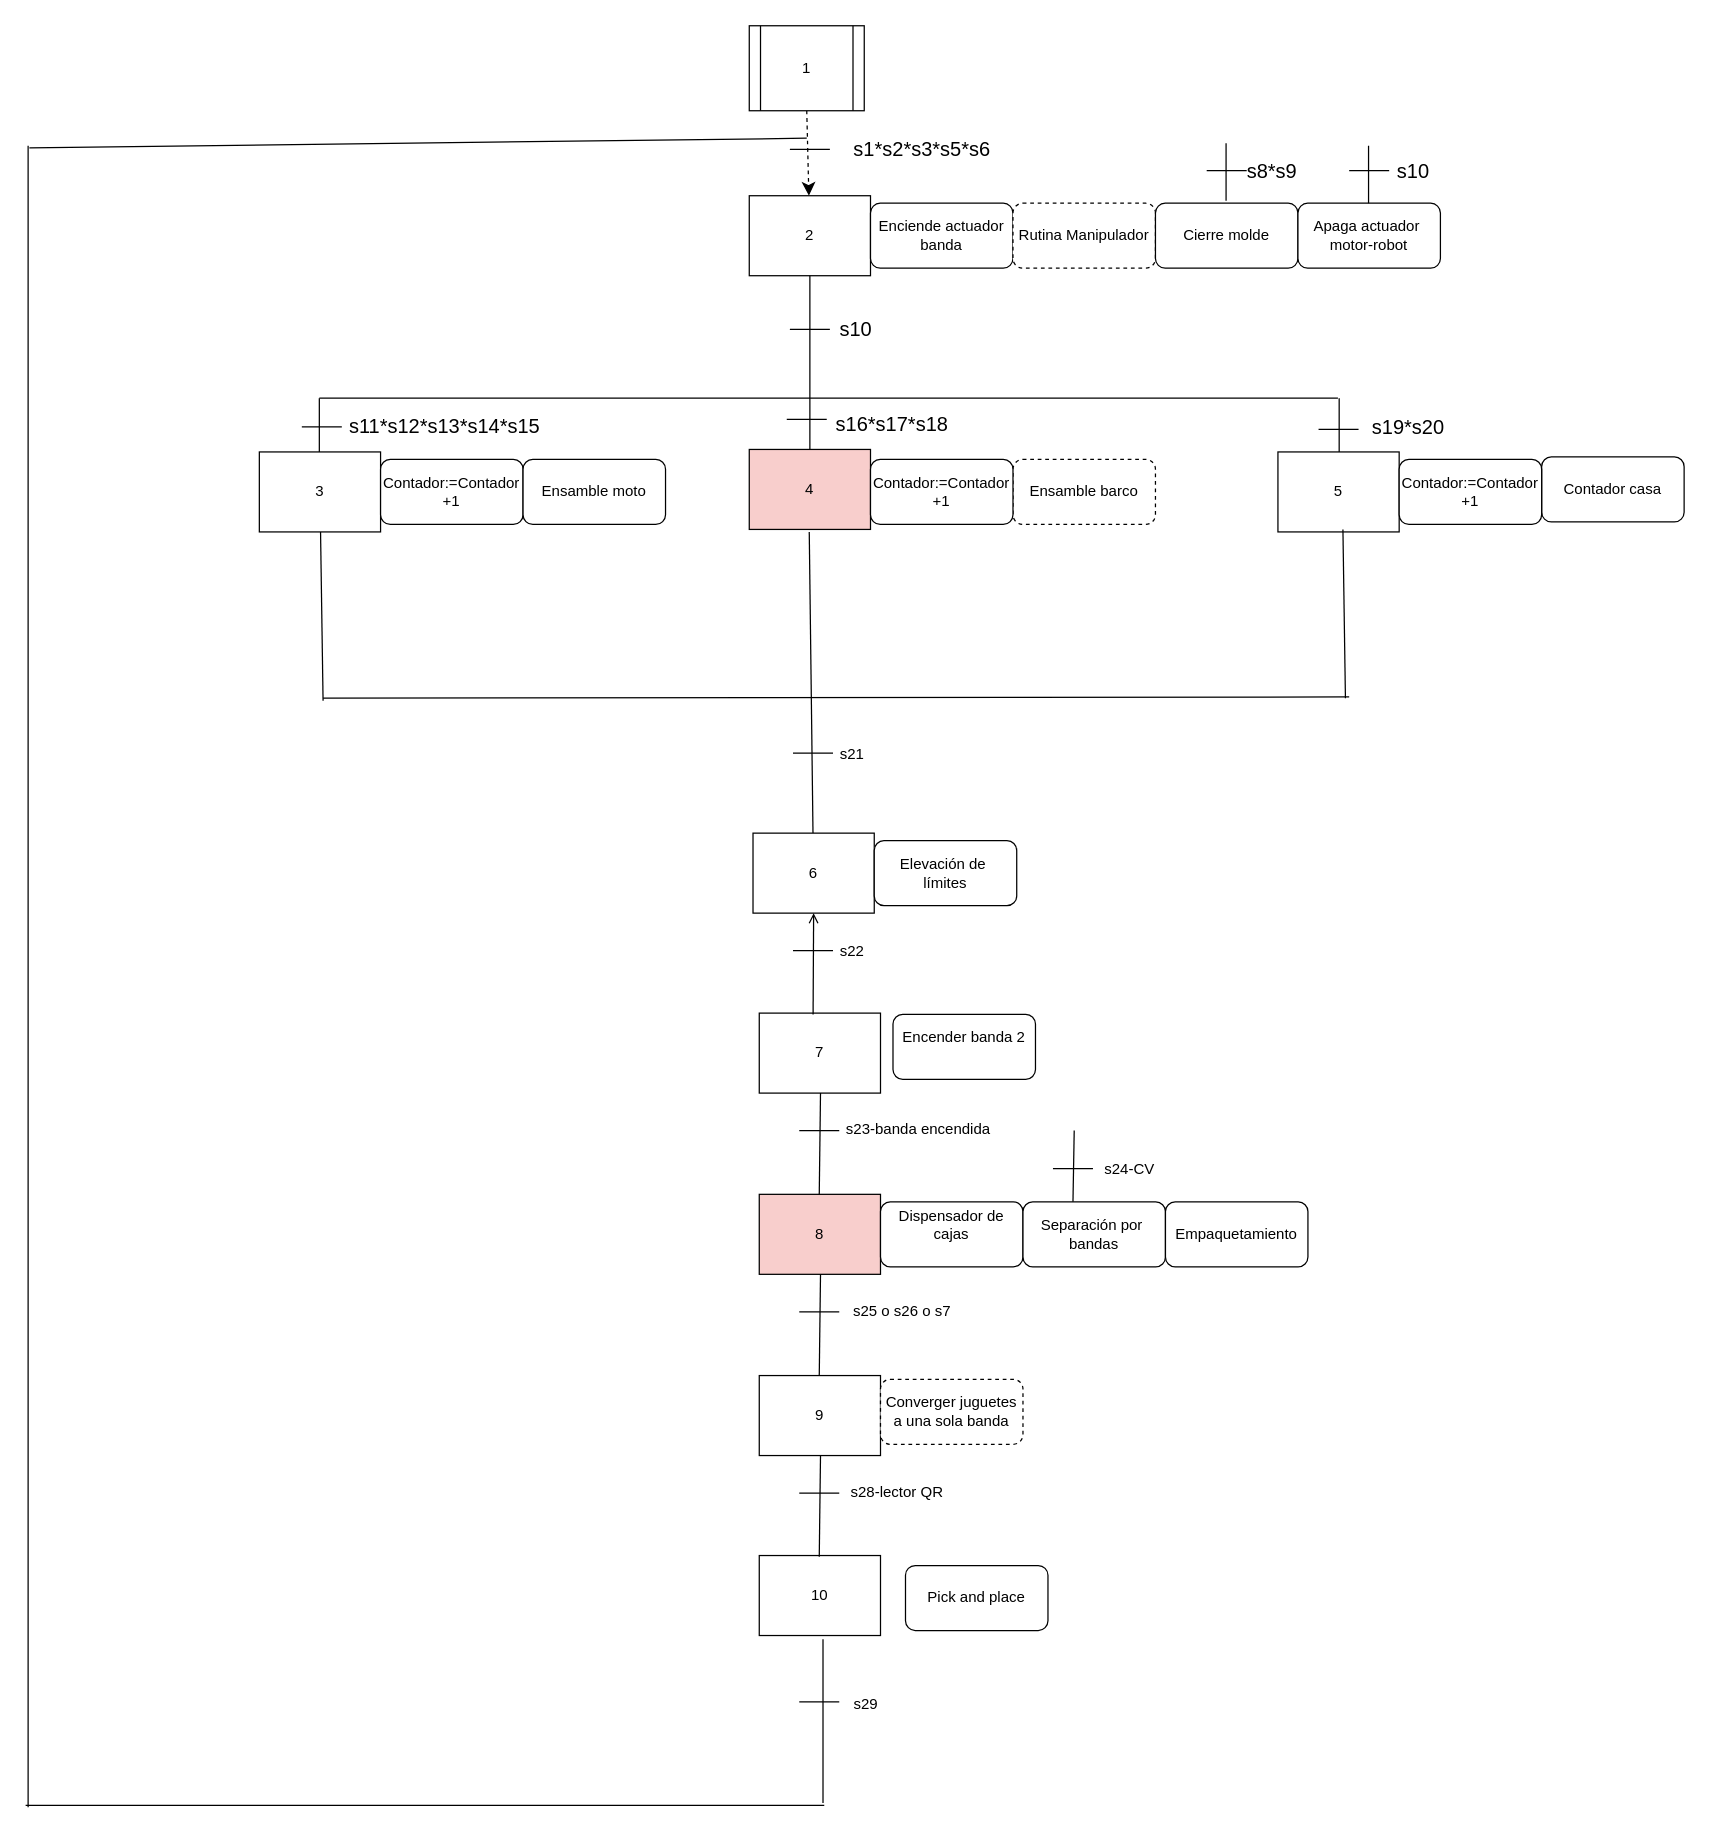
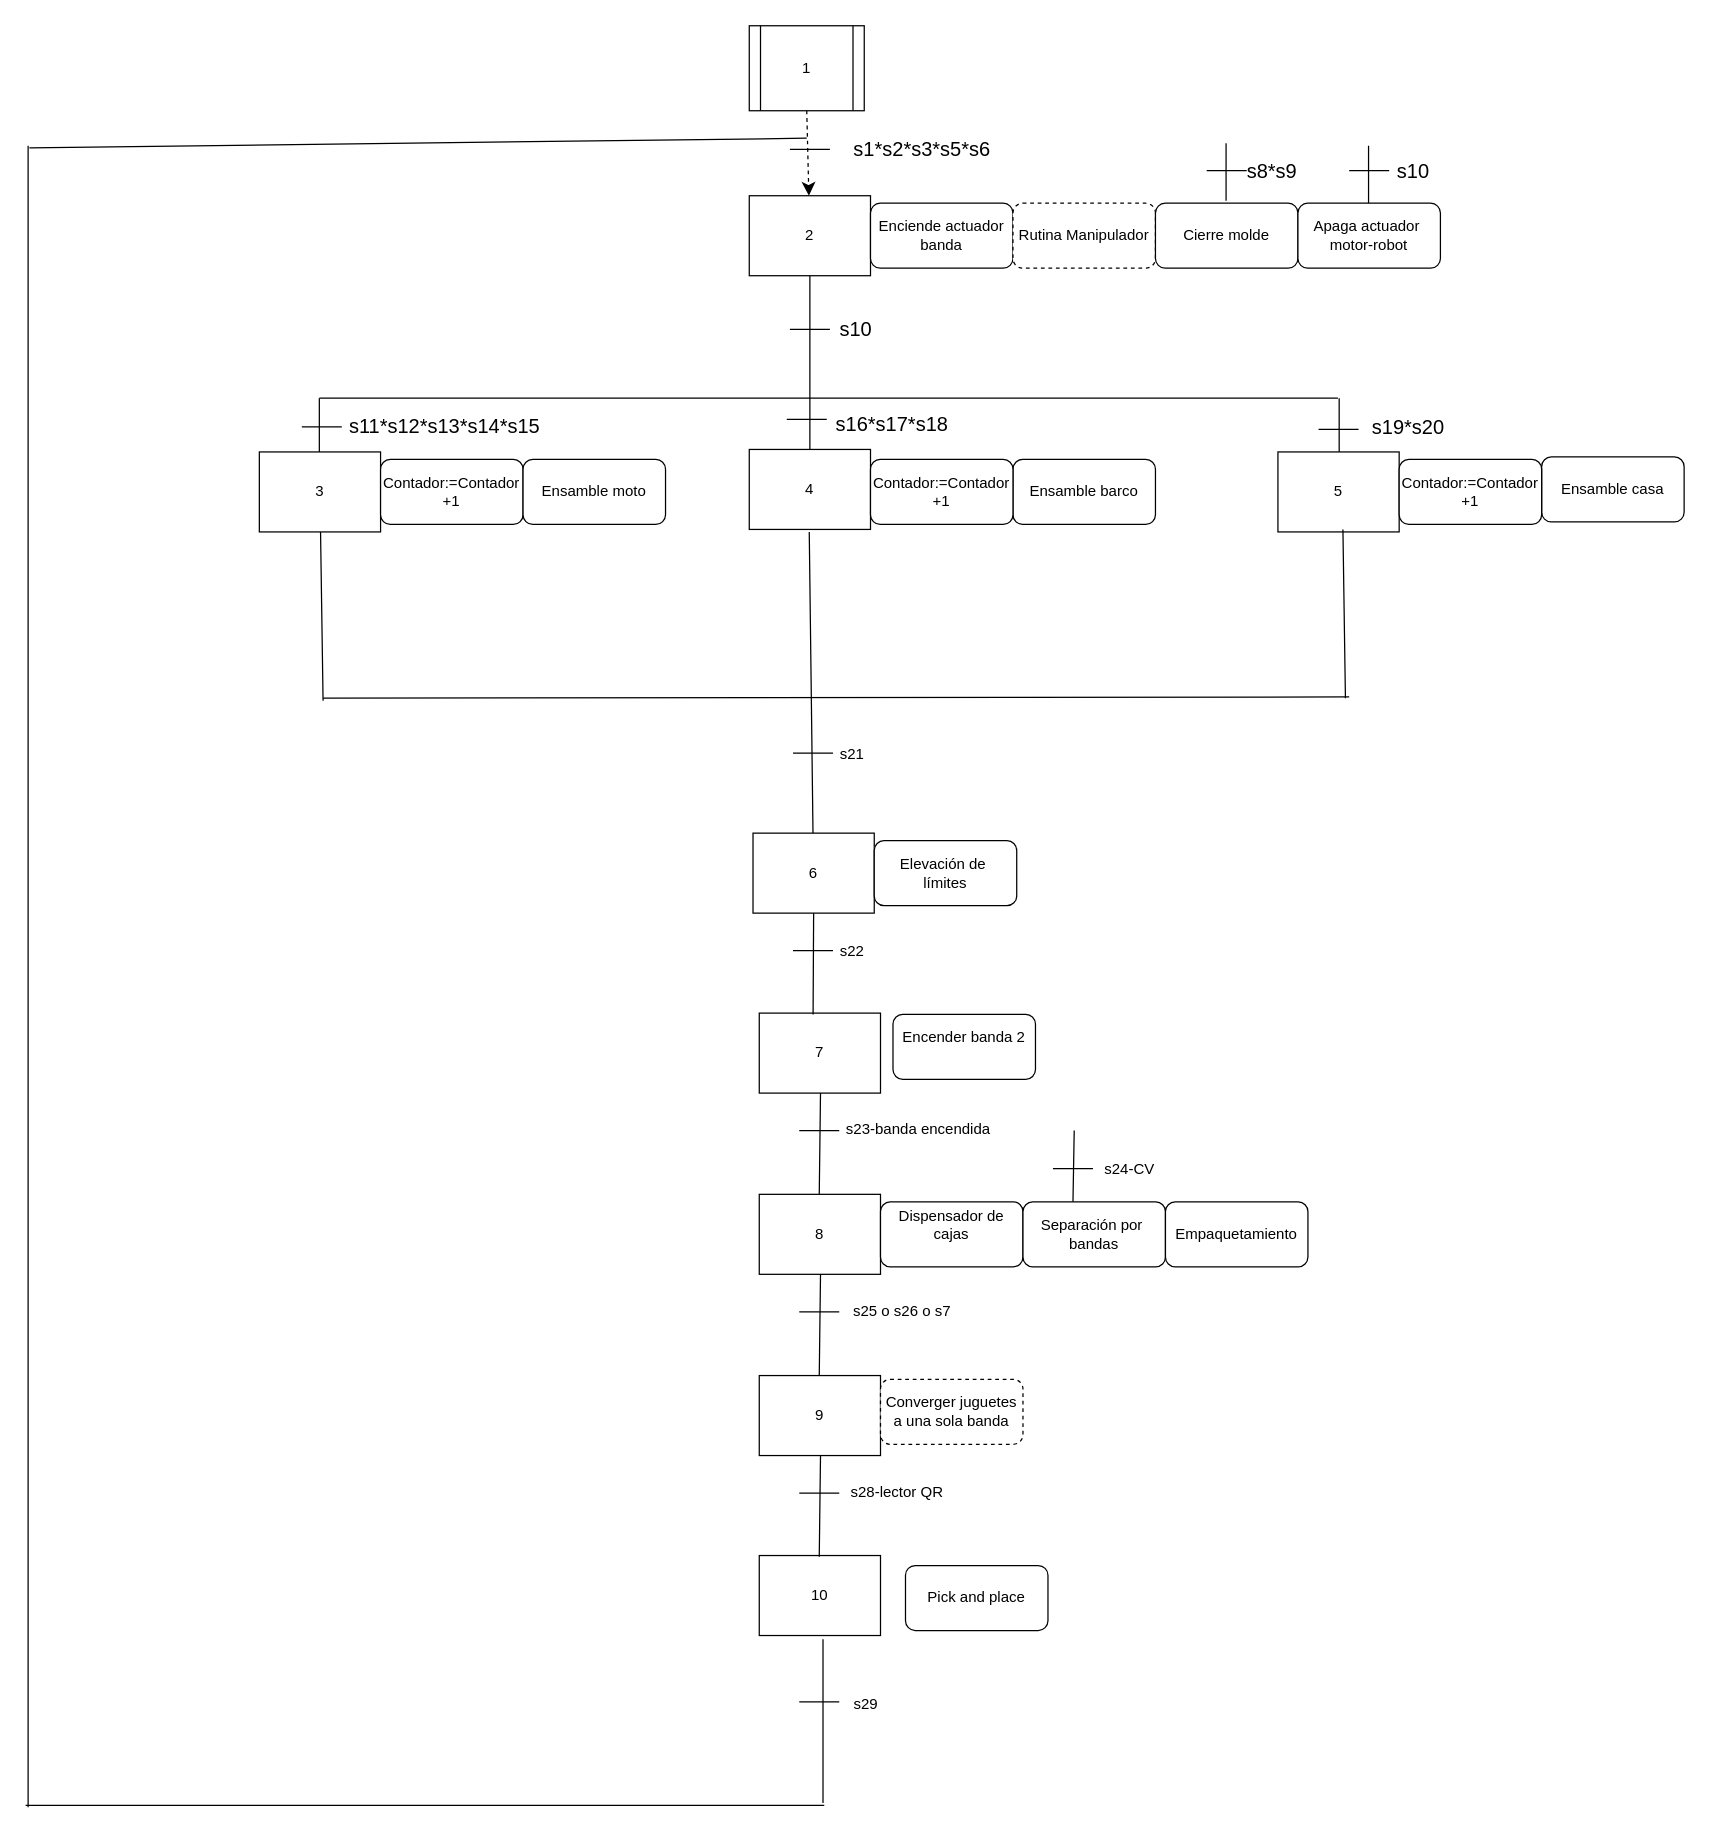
node "4": fillcolor #f8cecc -> #ffffff
node "Contador casa": label "Contador casa" -> "Ensamble casa"
node "Ensamble barco": style dashed -> solid
edge "7" -> "6": arrowhead open -> none
node "8": fillcolor #f8cecc -> #ffffff
